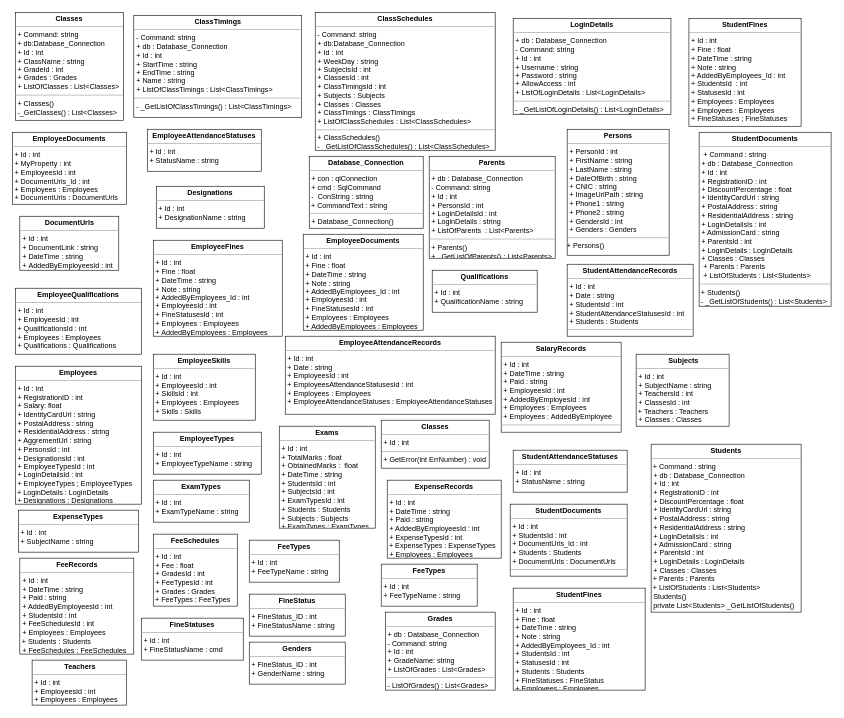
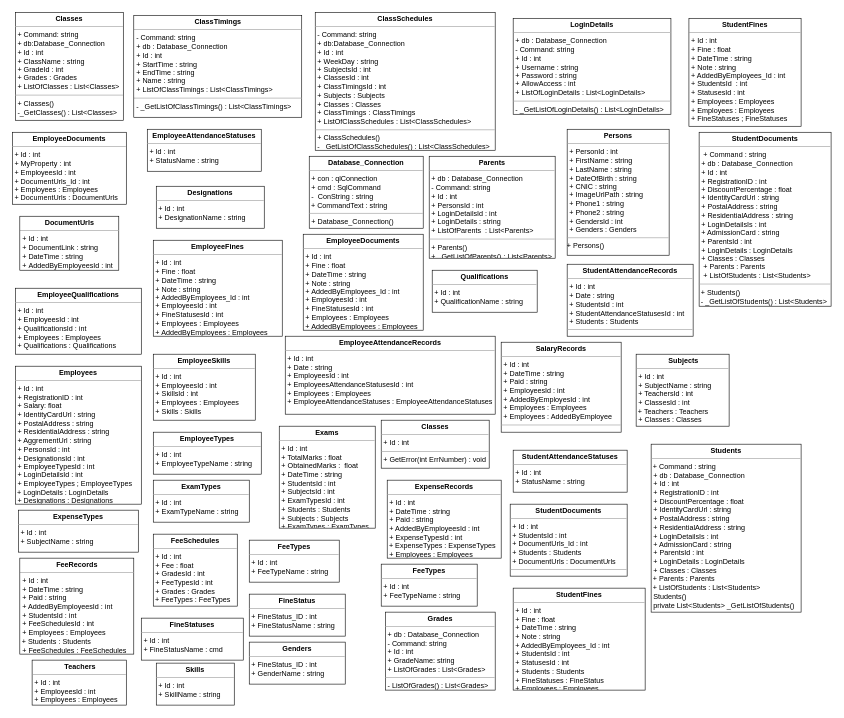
node "Skills + Id : int + SkillName : string": added
